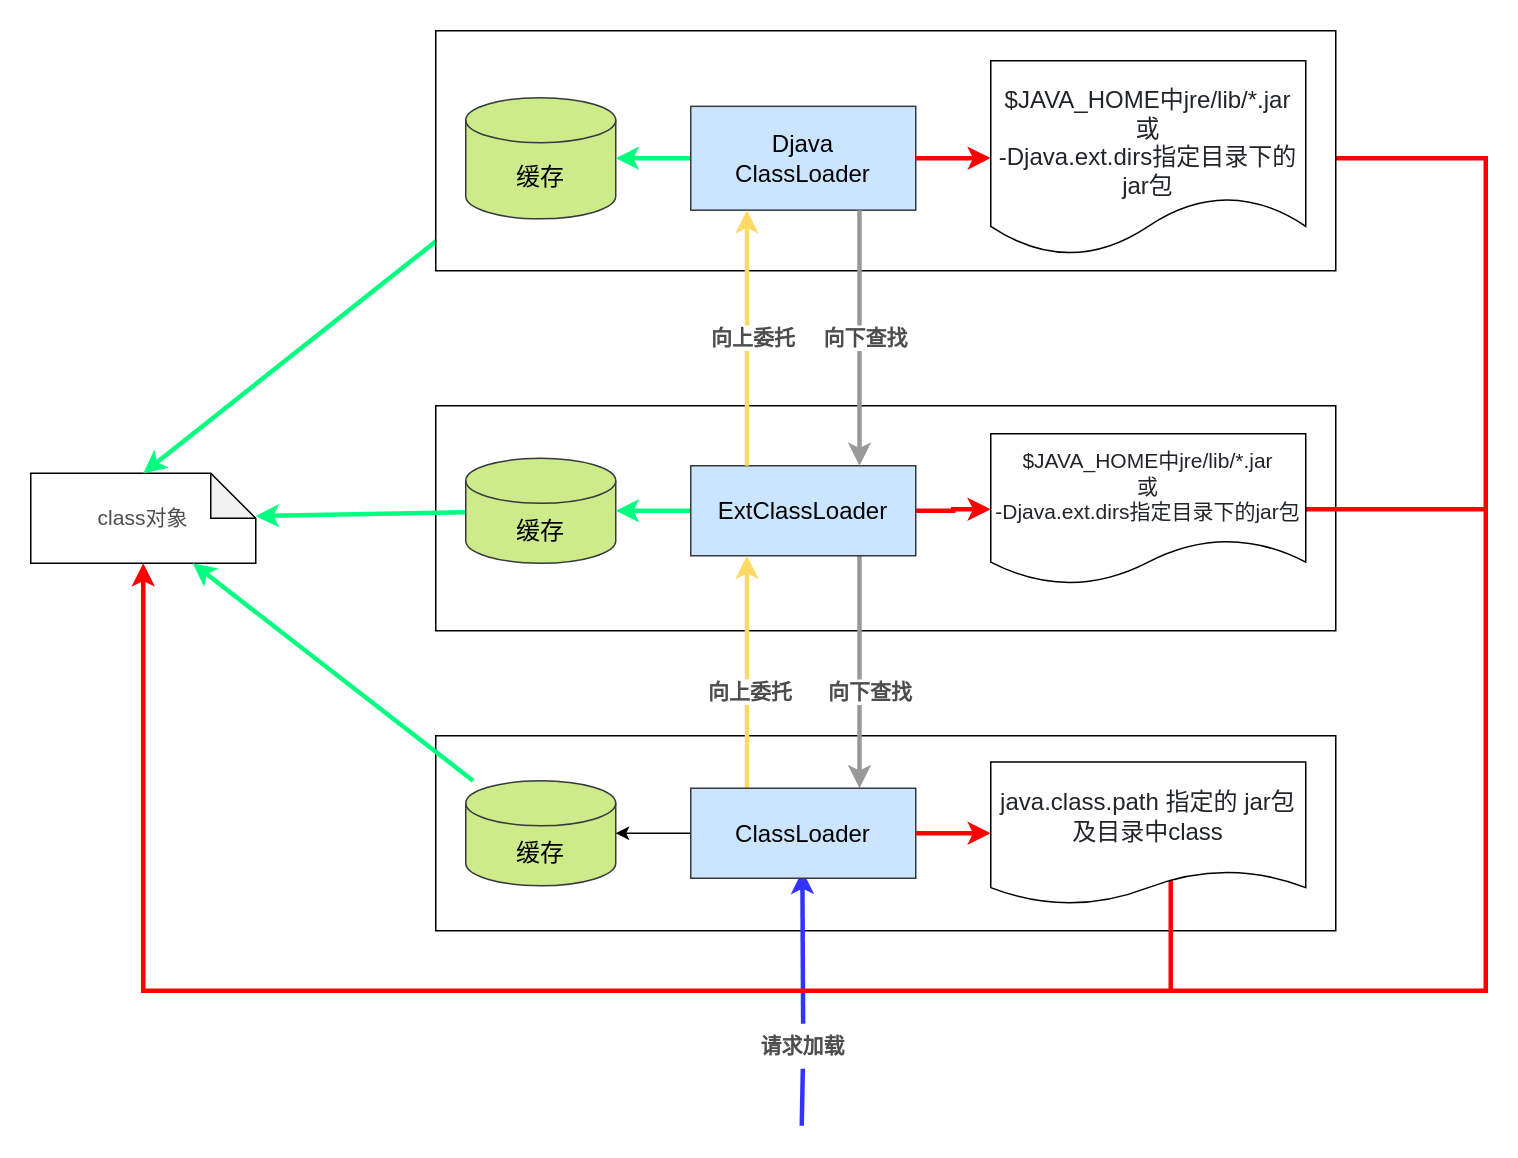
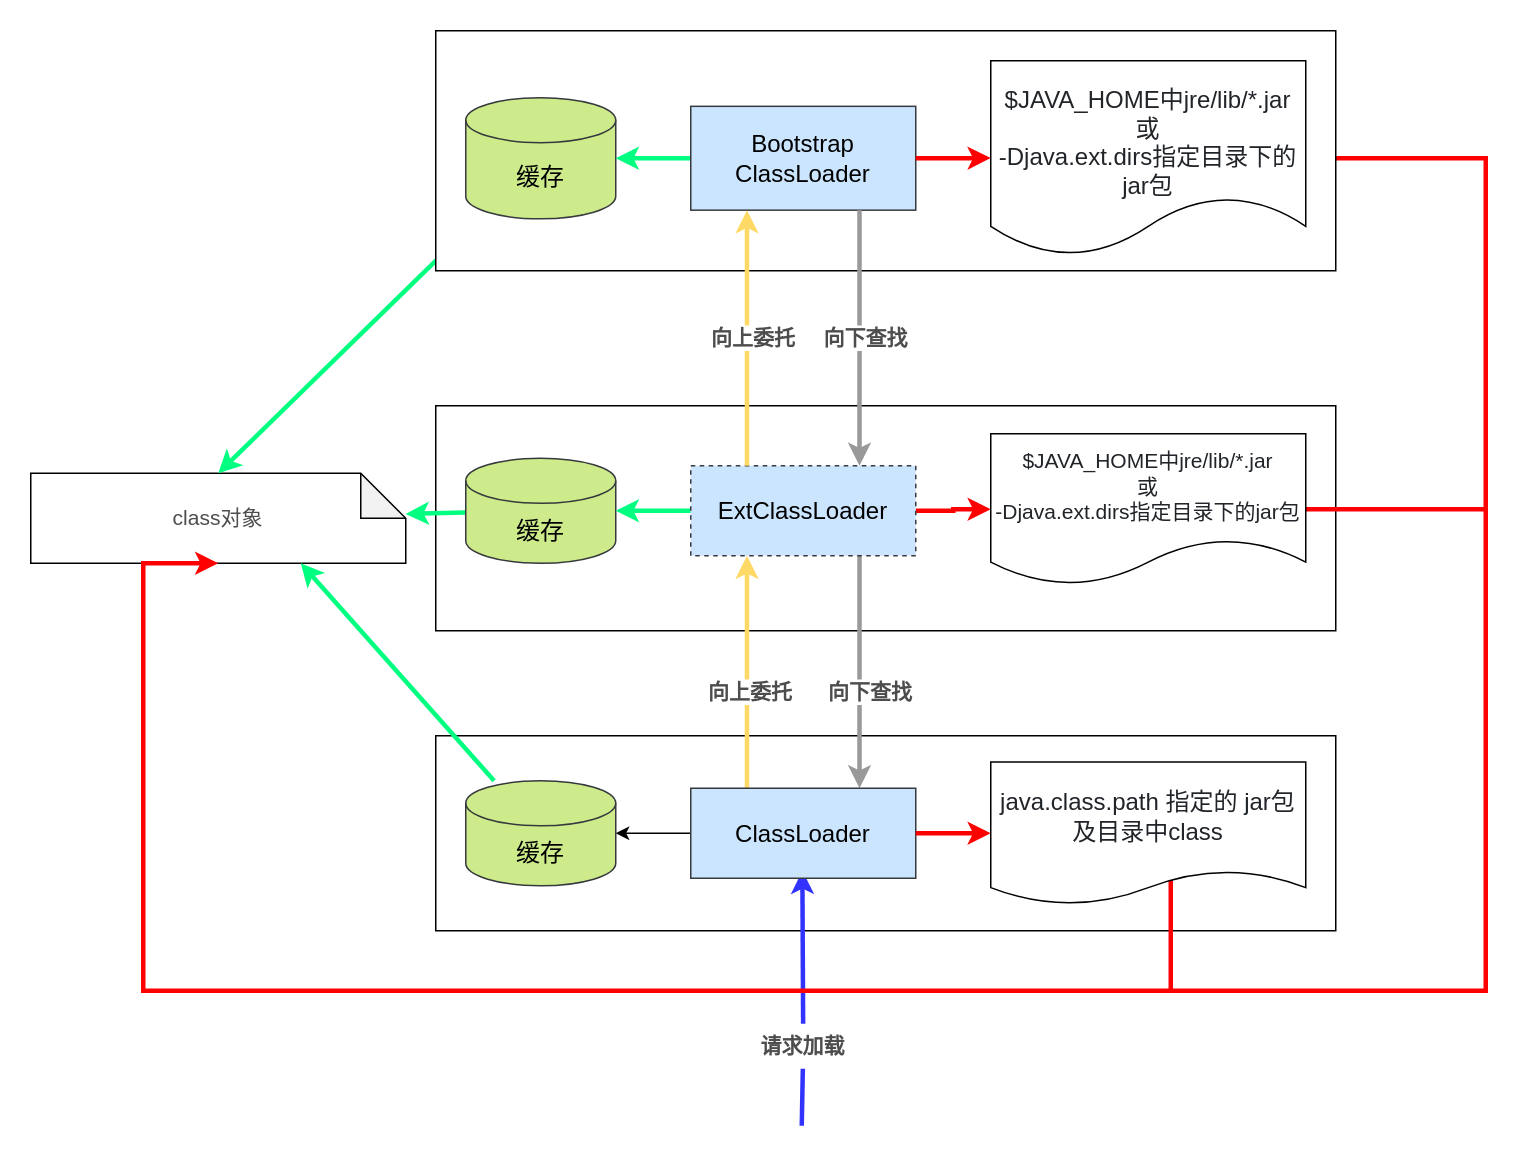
node "Djava ClassLoader": label "Djava ClassLoader" -> "Bootstrap ClassLoader"
node "ExtClassLoader": style solid -> dashed
node "class对象": size 225x90 -> 375x90
